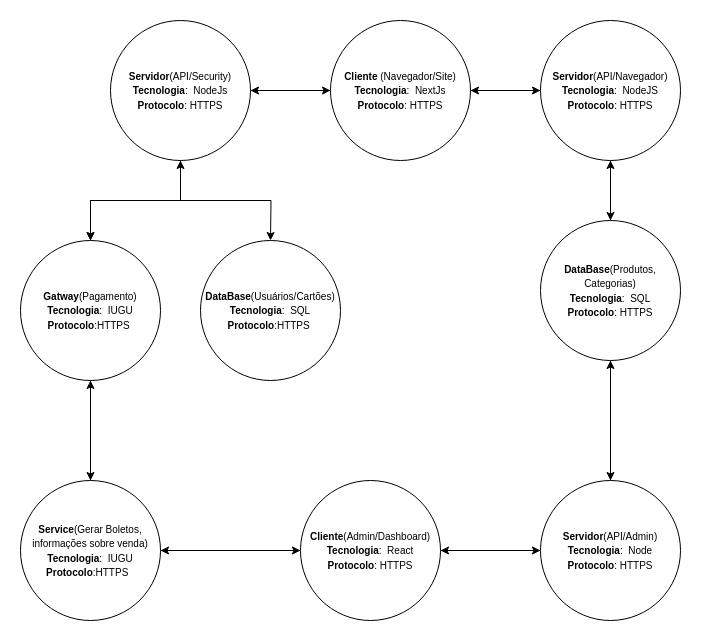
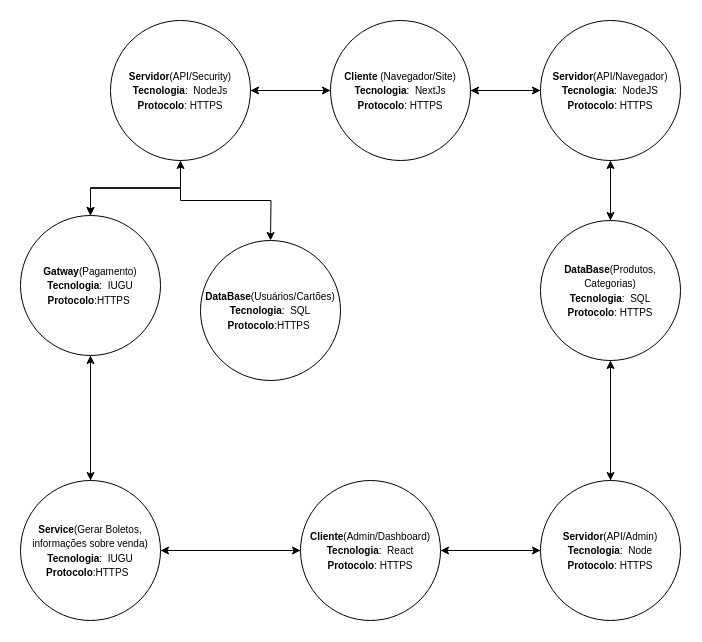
node "Gatway(Pagamento) Tecnologia: IUGU Protocolo:HTTPS": moved (91, 311) -> (91, 286)
